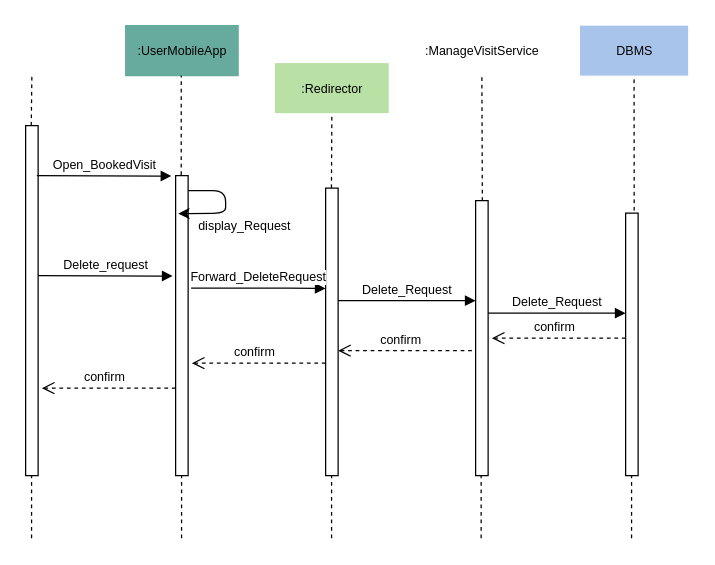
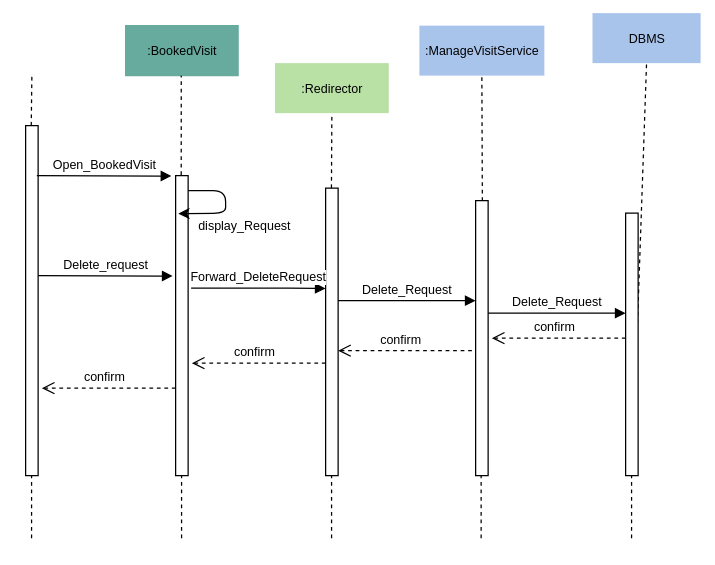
node ":UserMobileApp": label ":UserMobileApp" -> ":BookedVisit"
node ":ManageVisitService": fillcolor #ffffff -> #a9c4eb
node "DBMS": moved (634, 51) -> (647, 38)
